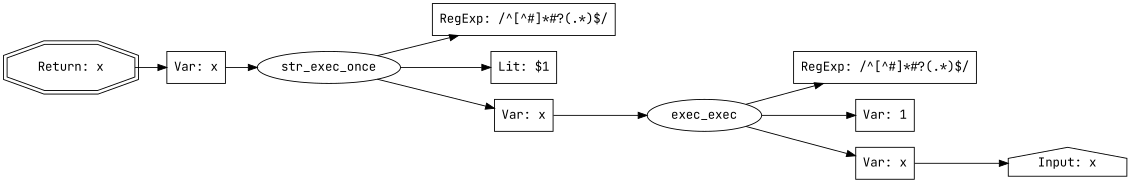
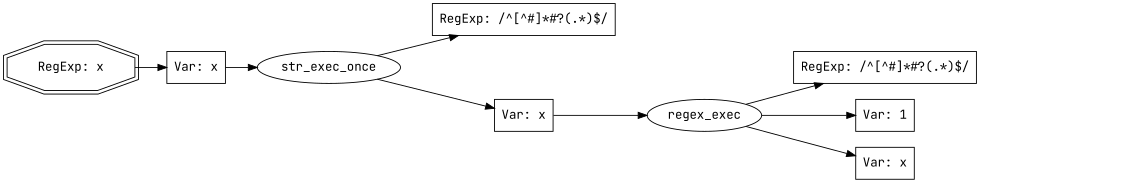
node "Return: x": label "Return: x" -> "RegExp: x"
node "Lit: $1": removed
node "exec_exec": label "exec_exec" -> "regex_exec"
node "Input: x": removed
